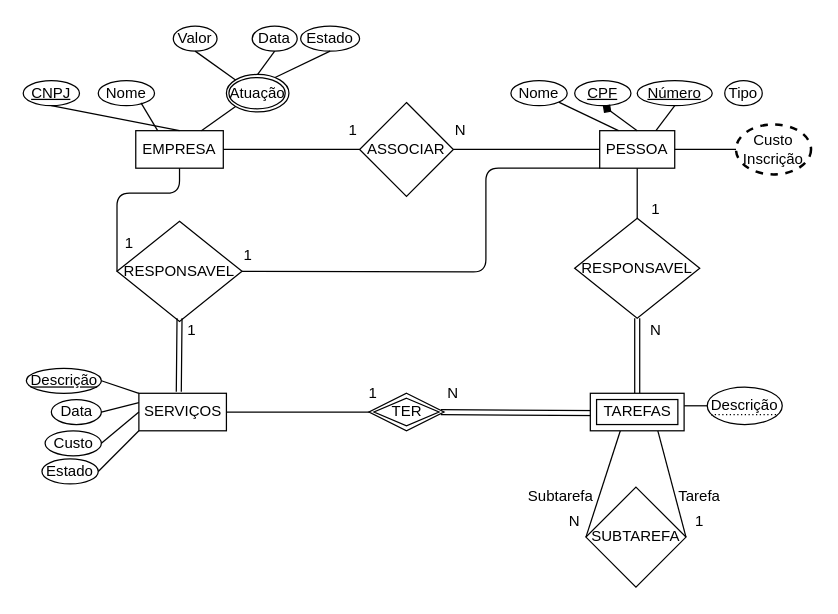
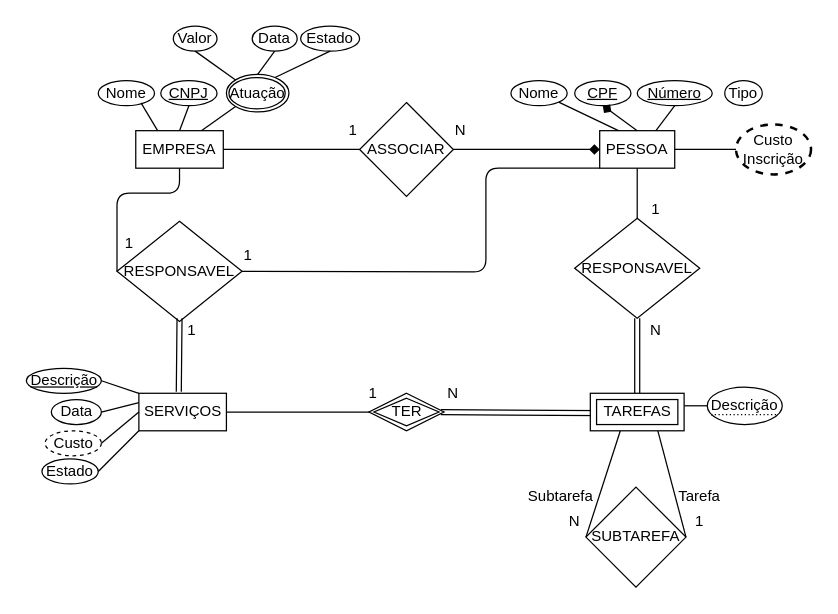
node "CNPJ": moved (51, 93) -> (189, 93)
edge "ASSOCIAR" -- "PESSOA": arrowhead none -> diamond
node "Custo": style solid -> dashed
